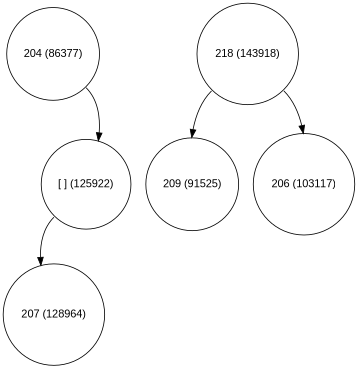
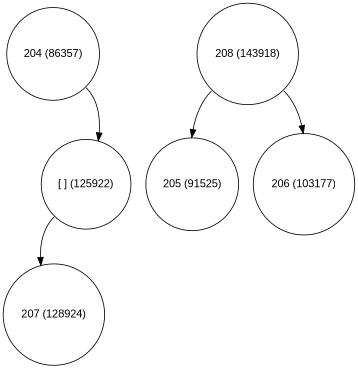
node "204 (86377)": label "204 (86377)" -> "204 (86357)"
node "218 (143918)": label "218 (143918)" -> "208 (143918)"
node "209 (91525)": label "209 (91525)" -> "205 (91525)"
node "206 (103117)": label "206 (103117)" -> "206 (103177)"
node "207 (128964)": label "207 (128964)" -> "207 (128924)"
